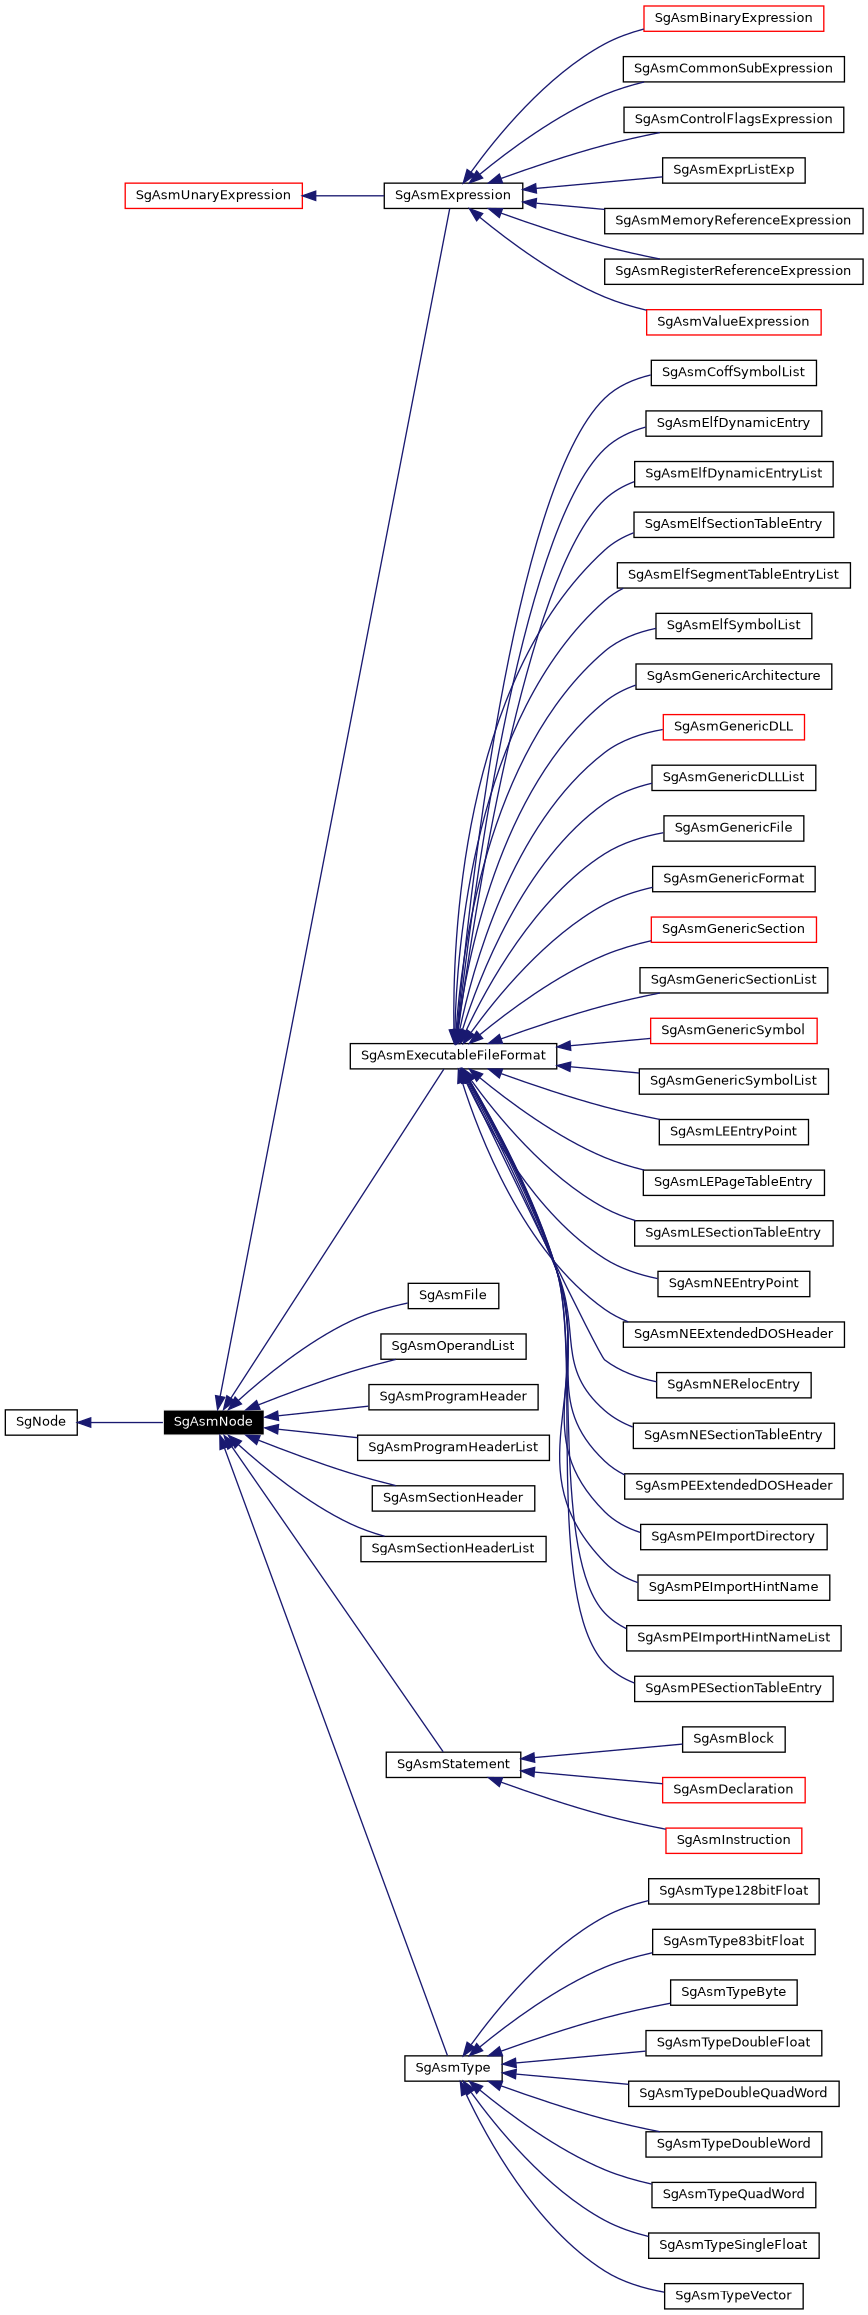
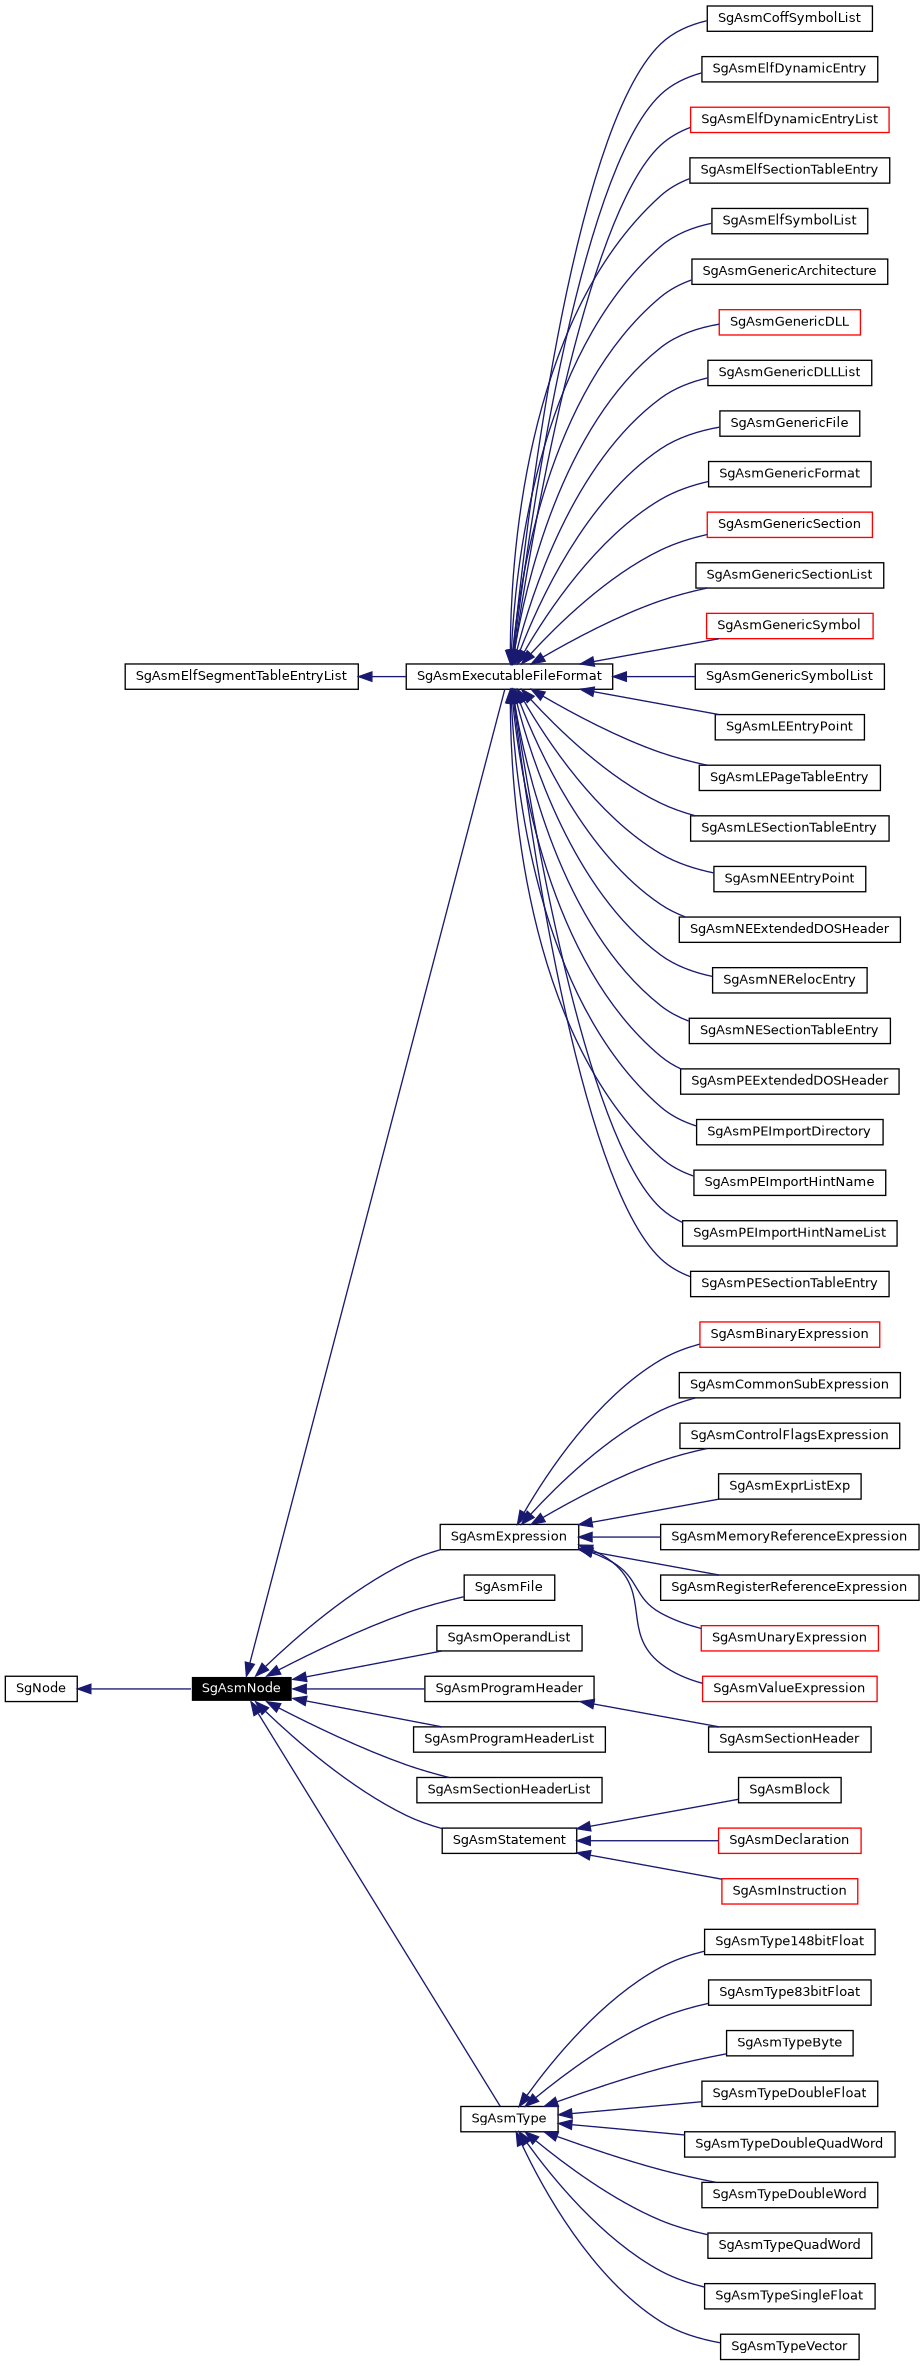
edge "SgAsmExpression" -> "SgAsmUnaryExpression": reversed
node "SgAsmElfDynamicEntryList": color black -> red
edge "SgAsmElfSegmentTableEntryList" -> "SgAsmExecutableFileFormat": reversed
edge "SgAsmSectionHeader" -> "SgAsmNode": now "SgAsmSectionHeader" -> "SgAsmProgramHeader"
node "SgAsmType128bitFloat": label "SgAsmType128bitFloat" -> "SgAsmType148bitFloat"
